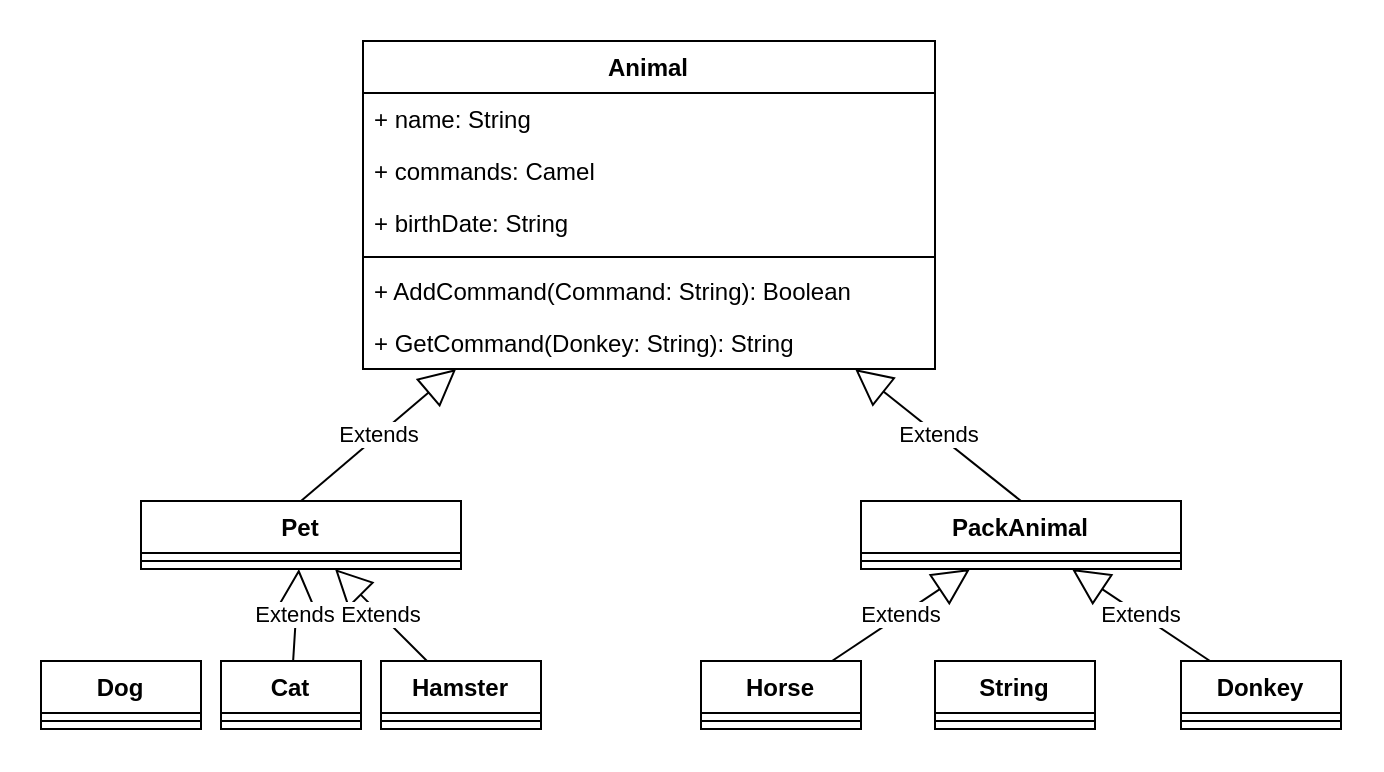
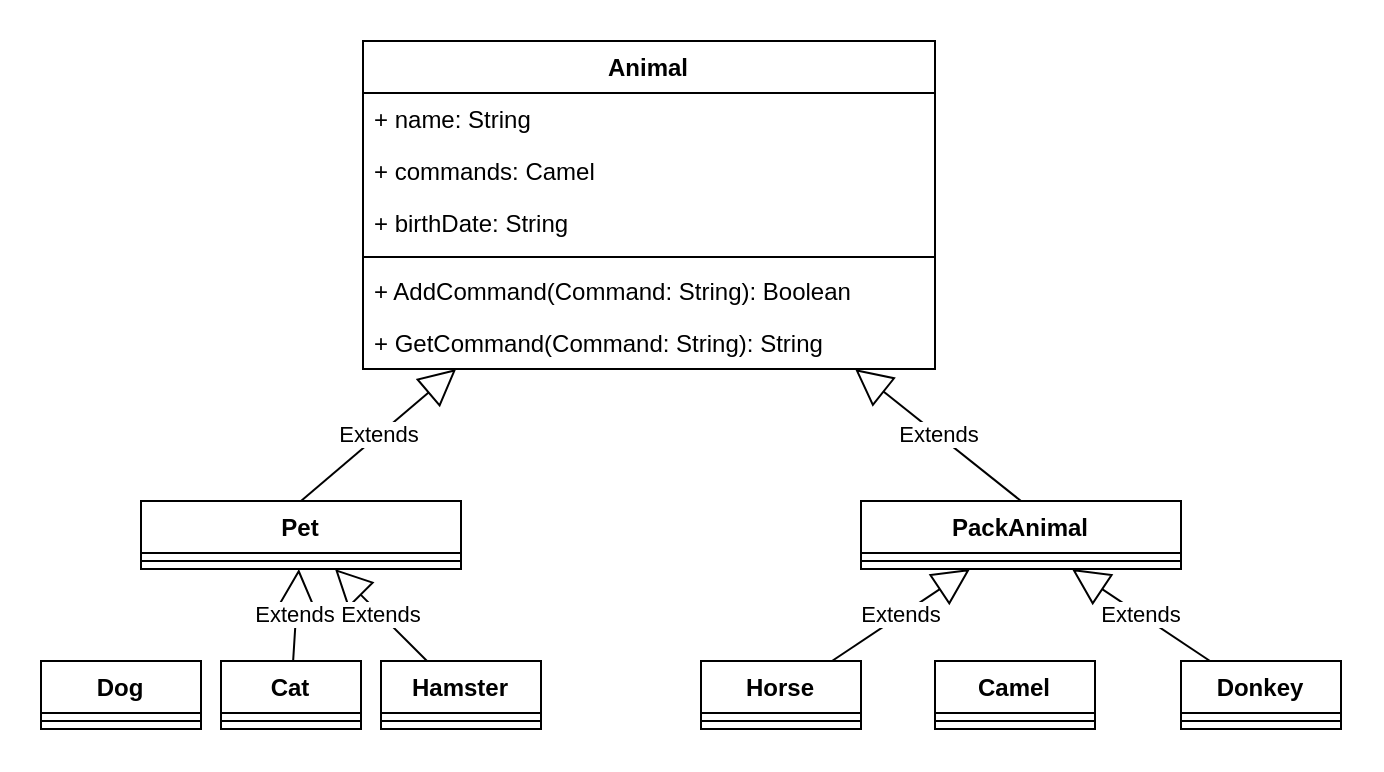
node "+ GetCommand(Donkey: String): String": label "+ GetCommand(Donkey: String): String" -> "+ GetCommand(Command: String): String"
node "String": label "String" -> "Camel"
